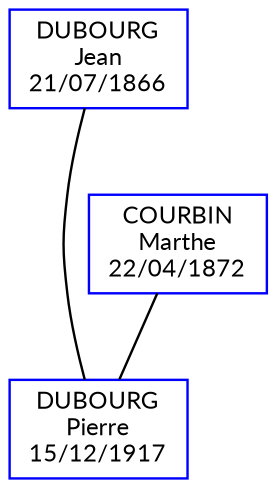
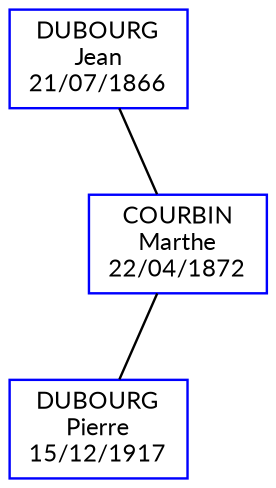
edge "DUBOURG Jean 21/07/1866" -- "DUBOURG Pierre 15/12/1917": now "DUBOURG Jean 21/07/1866" -- "COURBIN Marthe 22/04/1872"
